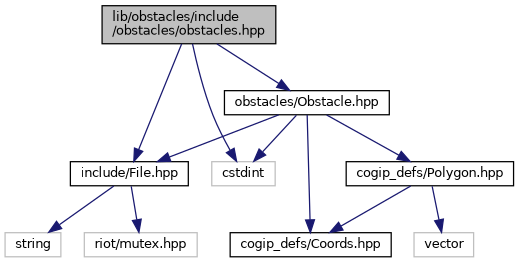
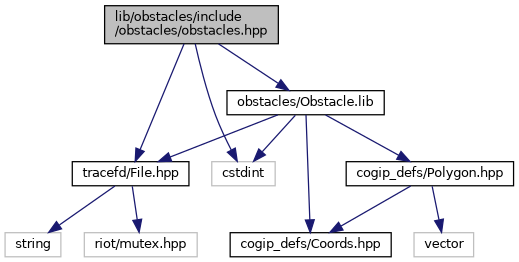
node "obstacles/Obstacle.hpp": label "obstacles/Obstacle.hpp" -> "obstacles/Obstacle.lib"
node "include/File.hpp": label "include/File.hpp" -> "tracefd/File.hpp"
